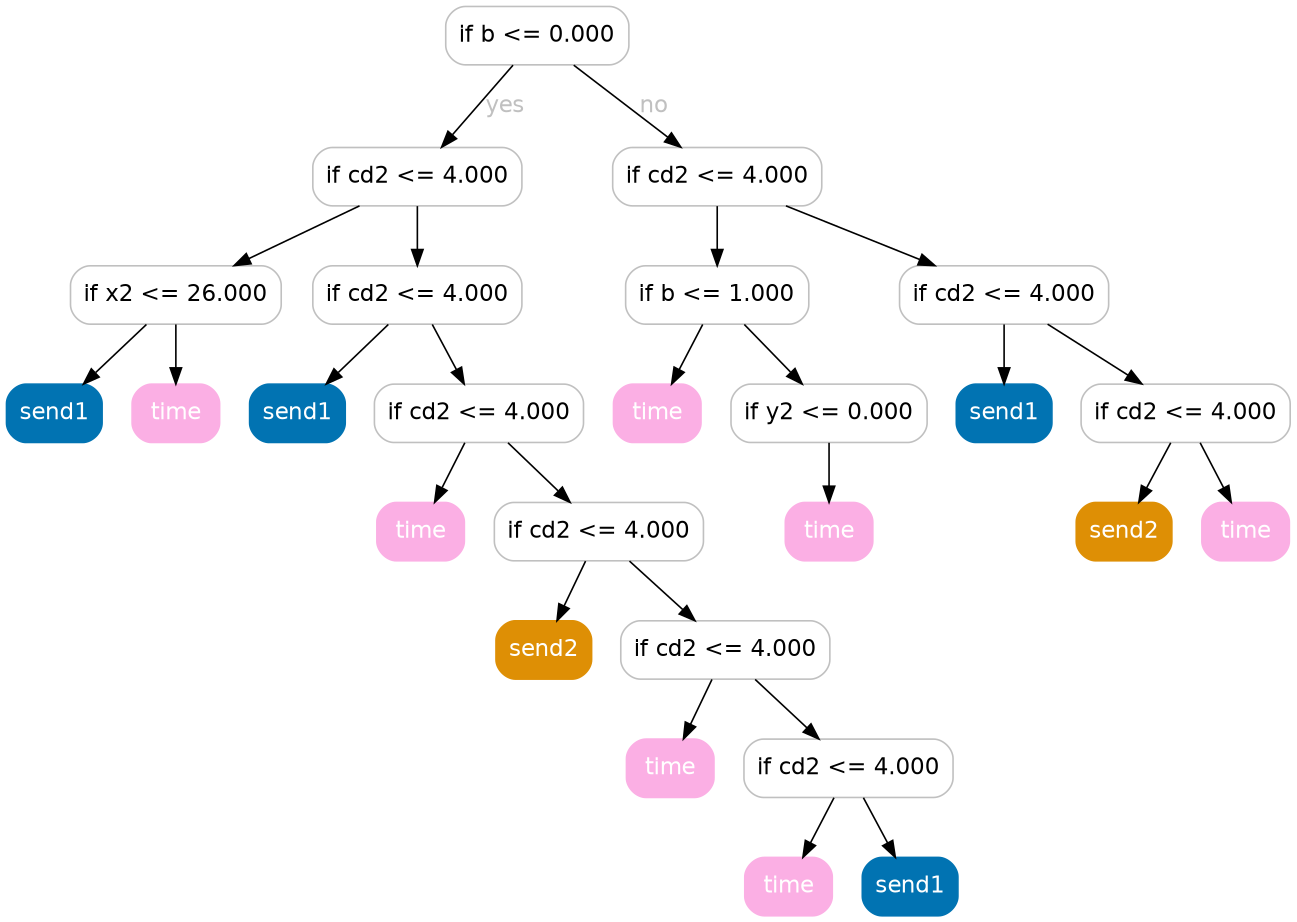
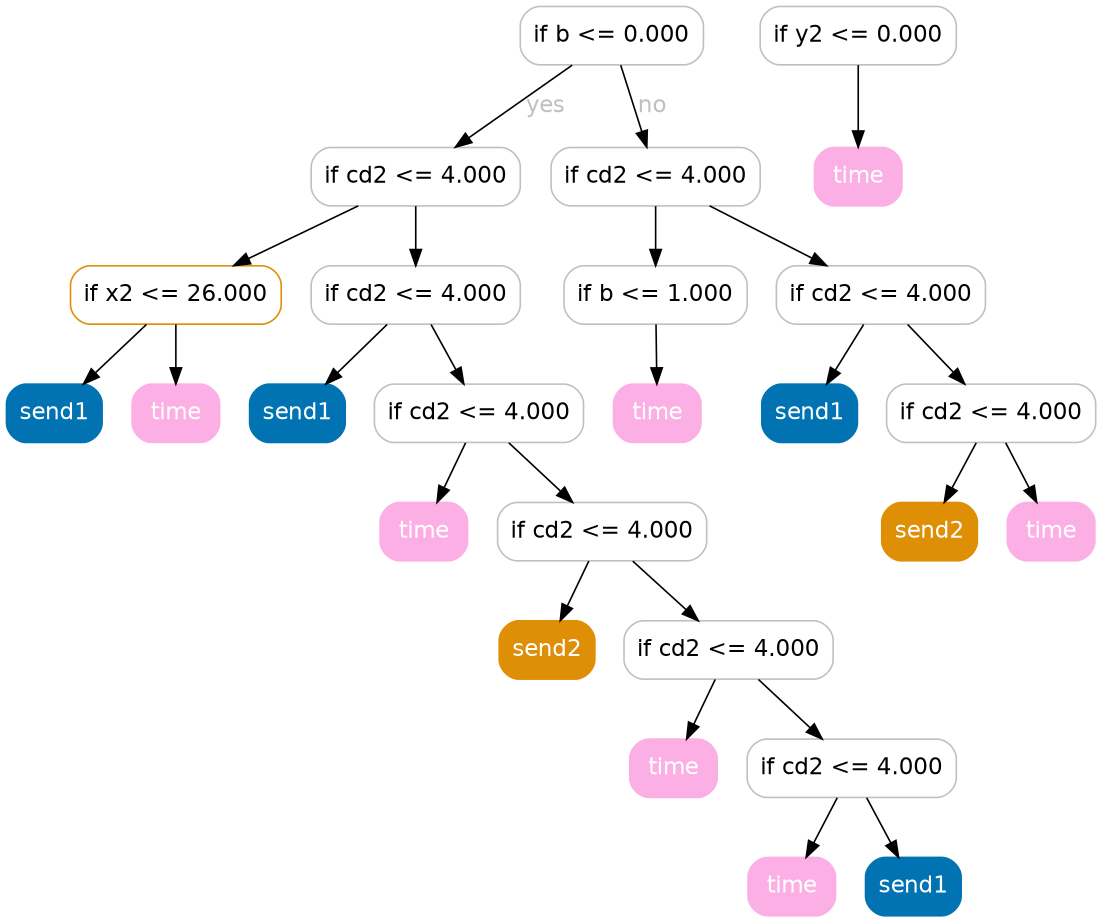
node "if x2 <= 26.000": color gray -> #de8f05
edge "if b <= 1.000" -> "if y2 <= 0.000": removed
